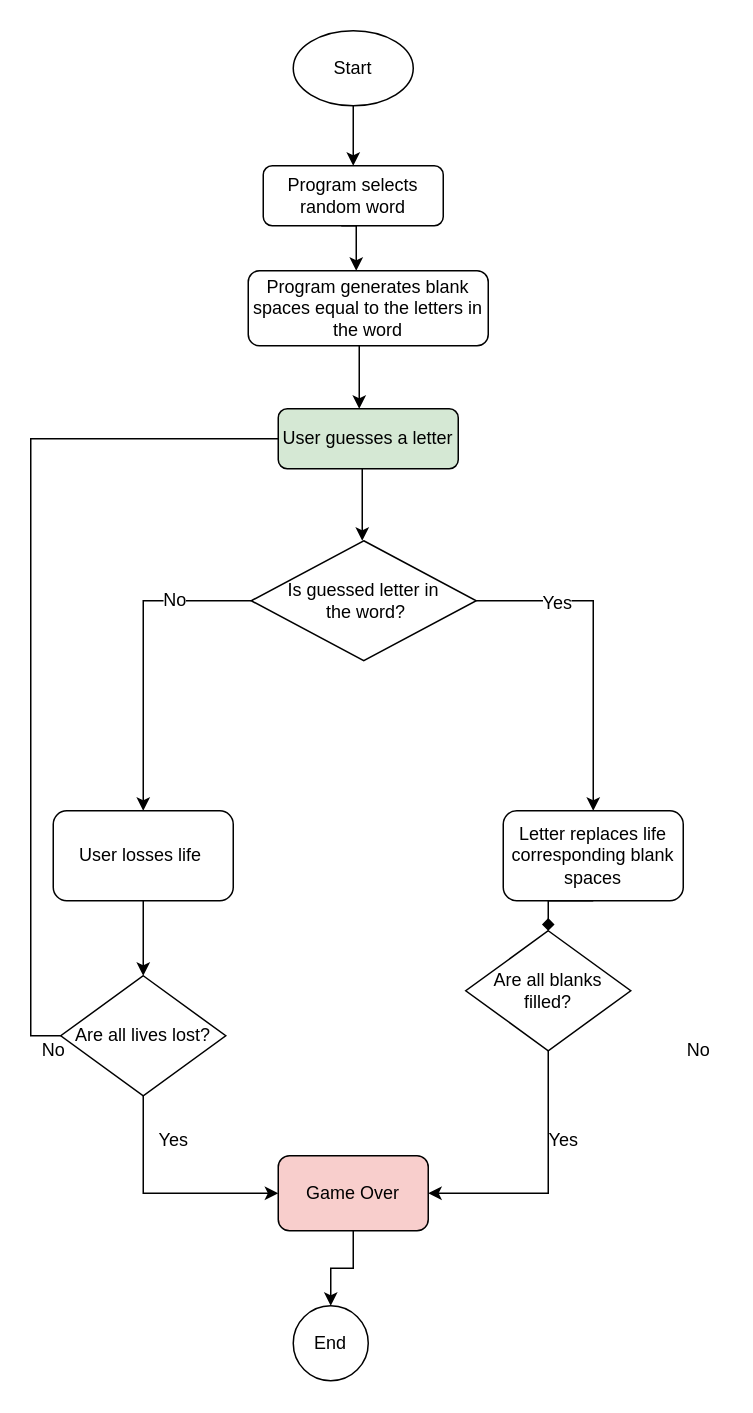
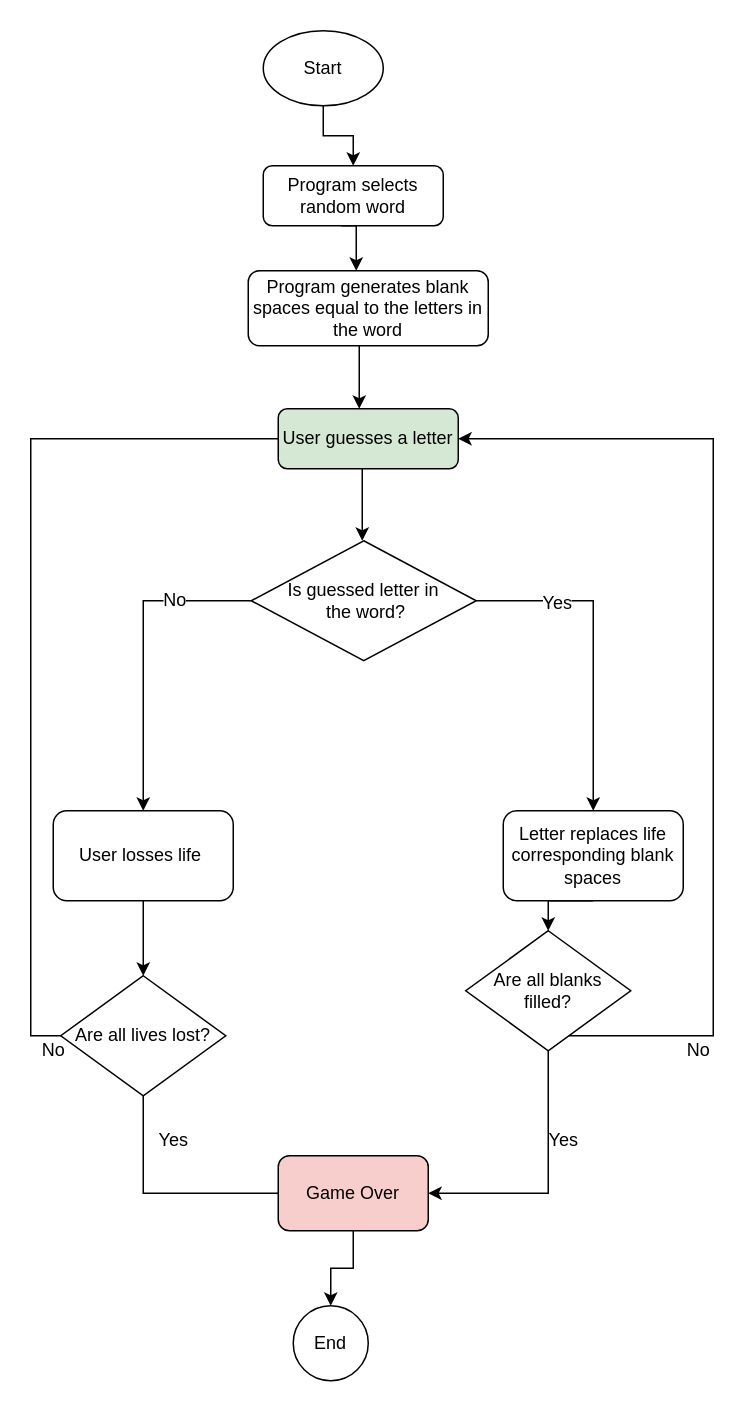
node "Start": moved (353, 68) -> (323, 68)
edge "Are all blanks filled?" -> "User guesses a letter": added
edge "Letter replaces life corresponding blank spaces" -> "Are all blanks filled?": arrowhead diamond -> classic
edge "Are all lives lost?" -> "Game Over": arrowhead classic -> none
